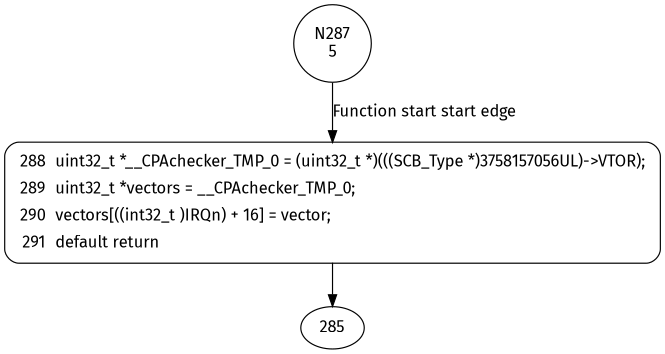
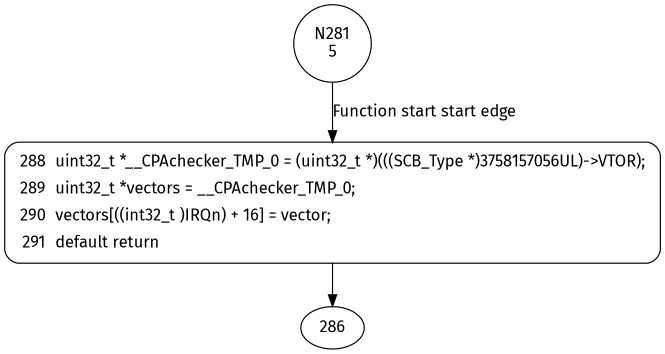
node "N287 5": label "N287 5" -> "N281 5"
node "285": label "285" -> "286"
